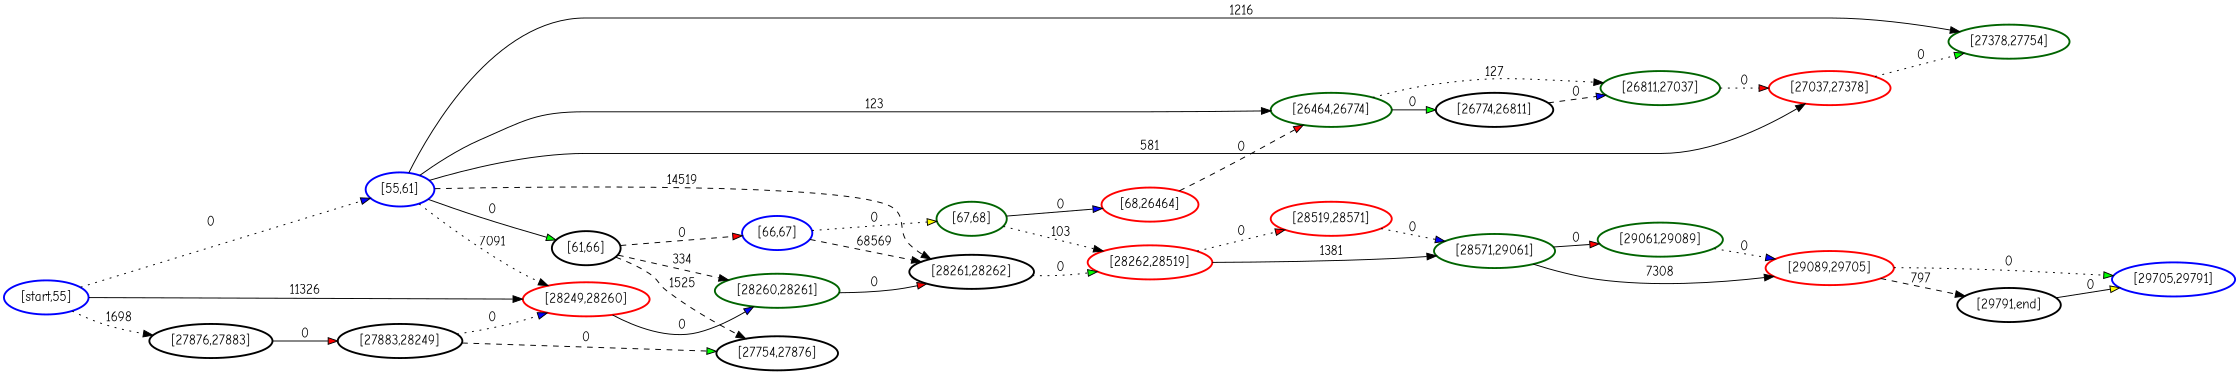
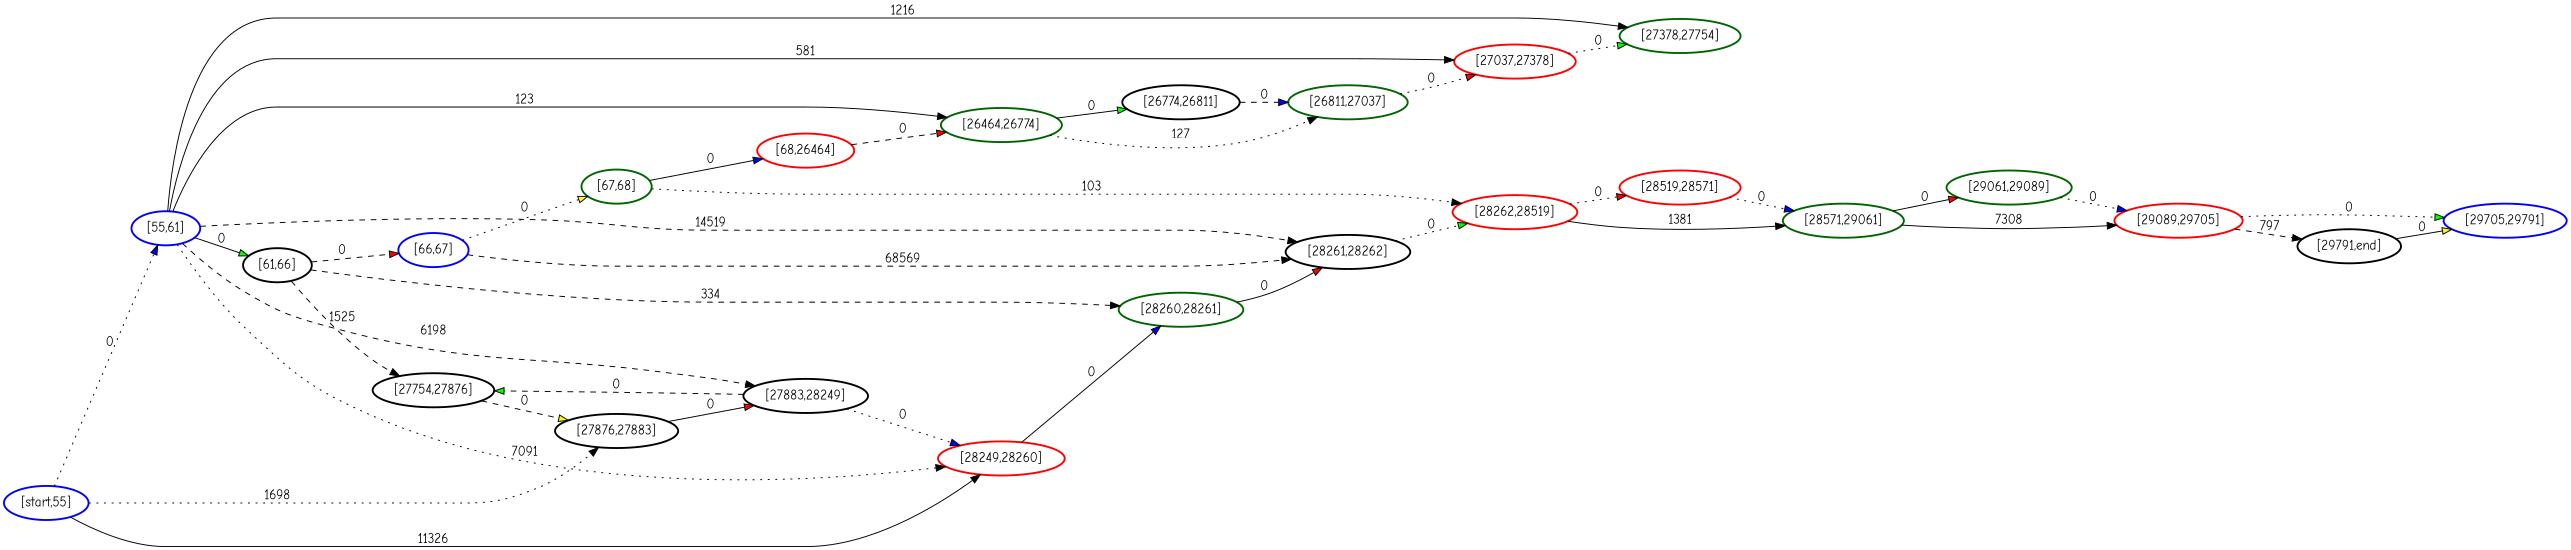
edge "[55,61]" -> "[27883,28249]": added, label "6198"
edge "[27754,27876]" -> "[27876,27883]": added, label "0"
